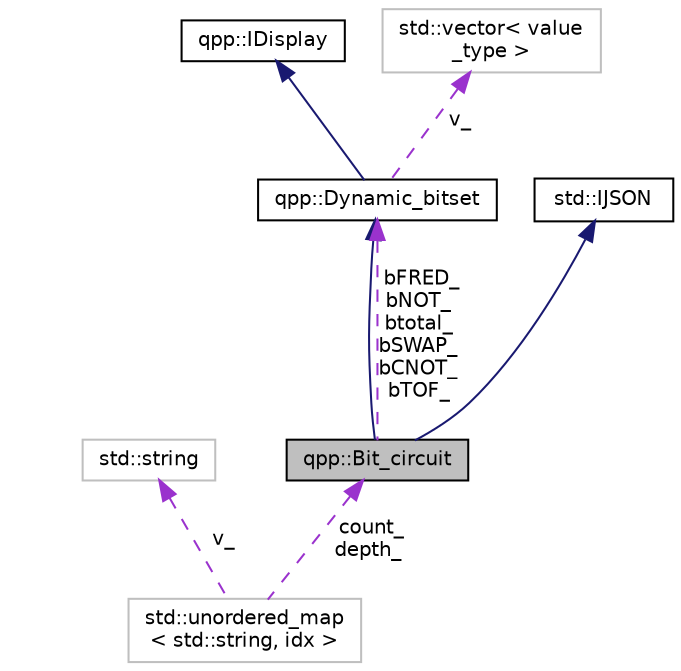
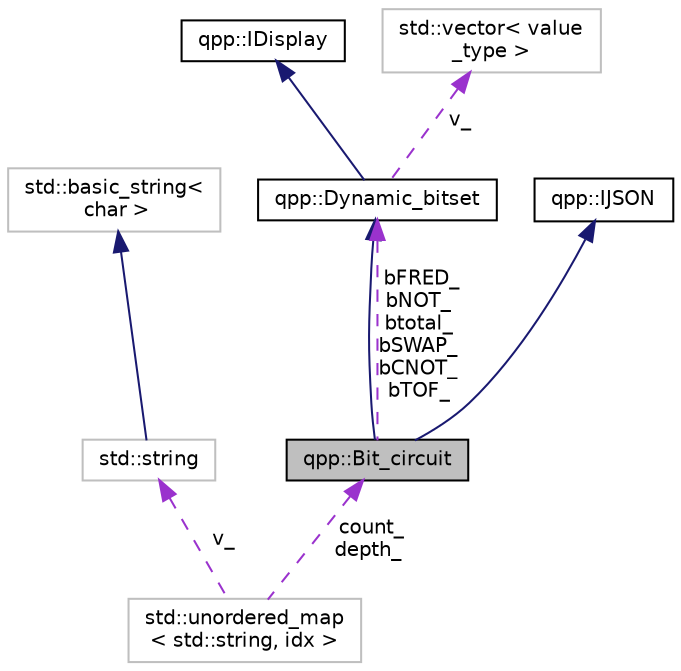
node "std::basic_string< char >": added
node "std::IJSON": label "std::IJSON" -> "qpp::IJSON"
